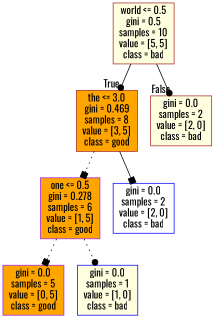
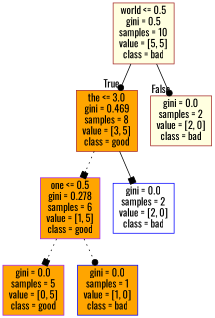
node "gini = 0.0 samples = 1 value = [1, 0] class = bad": fillcolor lightyellow -> orange
